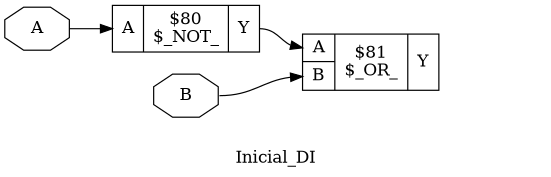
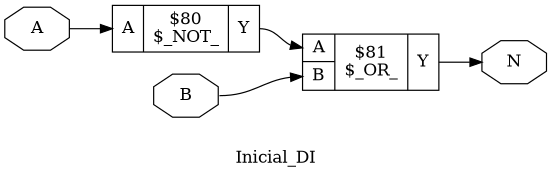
node "N": added
